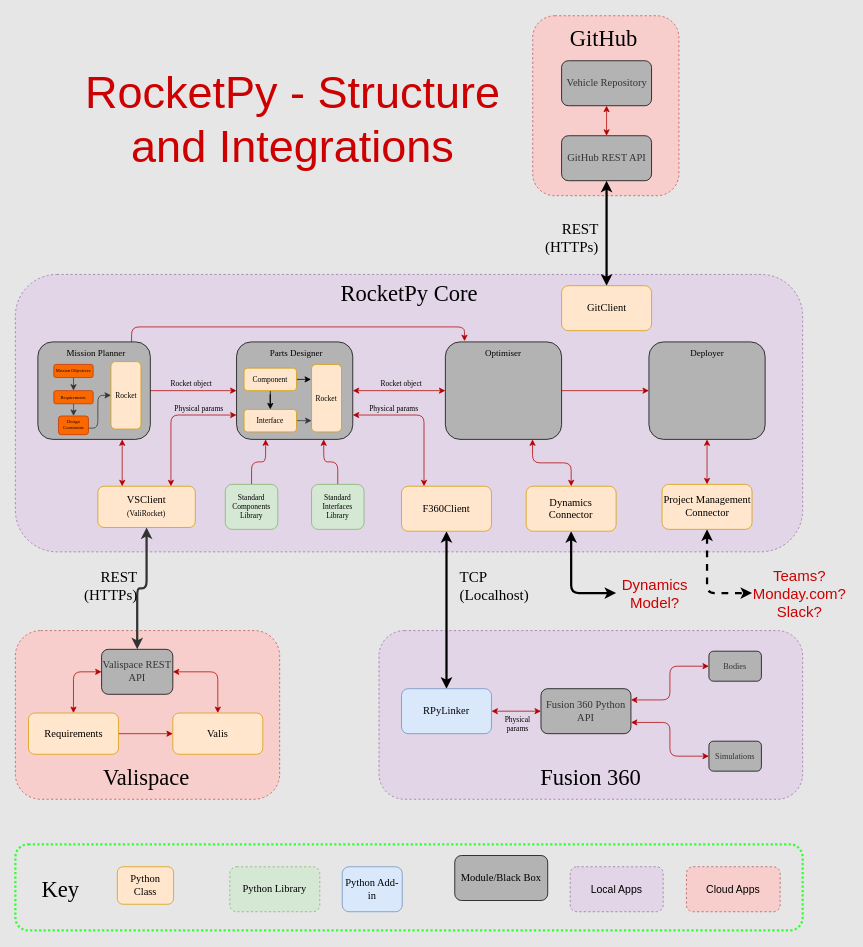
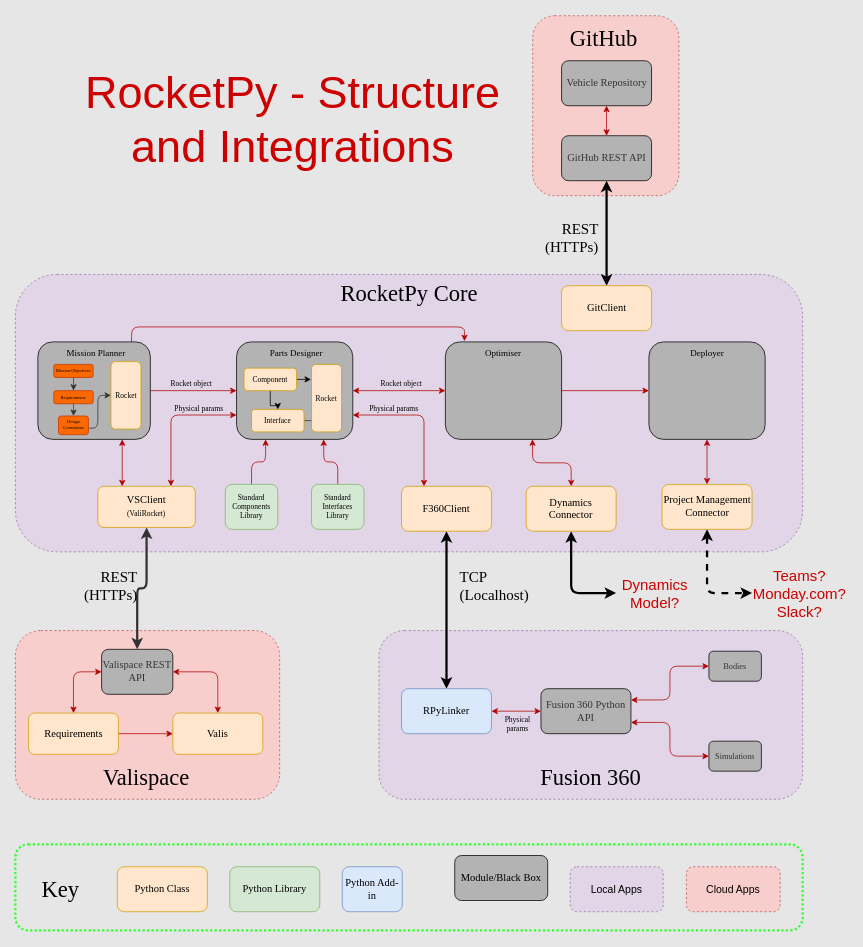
node "Interface": moved (270, 420) -> (278, 420)
node "Python Class": size 56x38 -> 90x45
node "Python Library": style dashed -> solid
